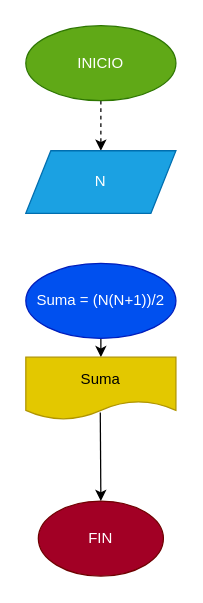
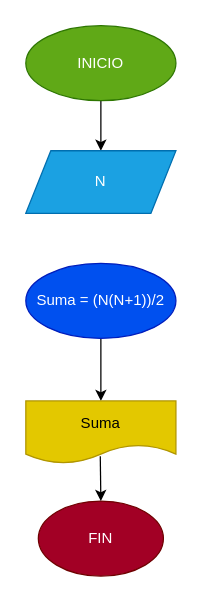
edge "INICIO" -> "N": style dashed -> solid
node "Suma": moved (101, 388) -> (101, 432)
